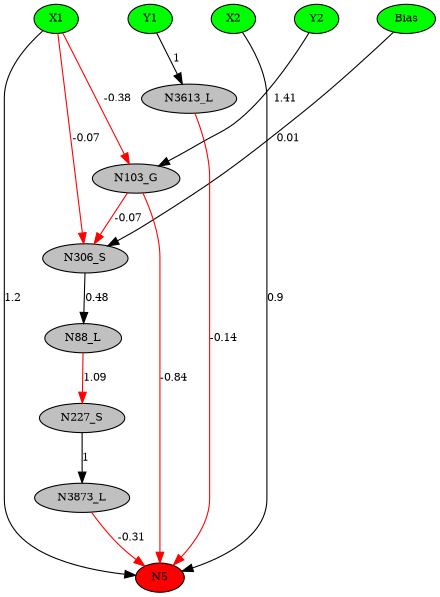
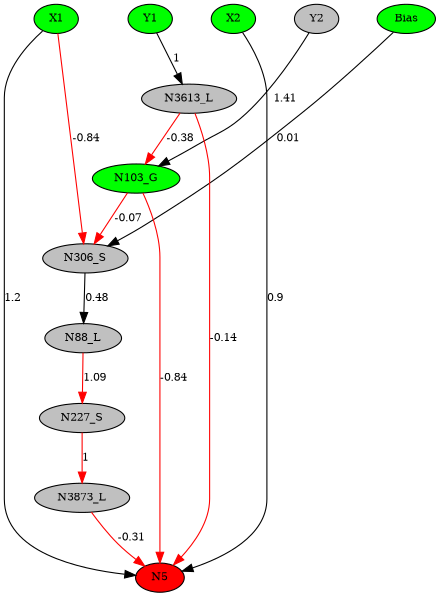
node "Y2": fillcolor green -> gray
edge "X1" -> "N103_G": now "N3613_L" -> "N103_G"
edge "X1" -> "N306_S": label "-0.07" -> "-0.84"
node "N103_G": fillcolor gray -> green
edge "N227_S" -> "N3873_L": color black -> red
